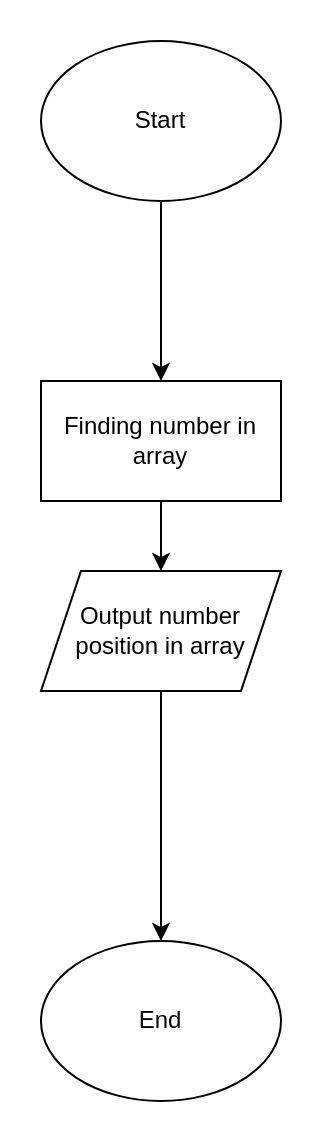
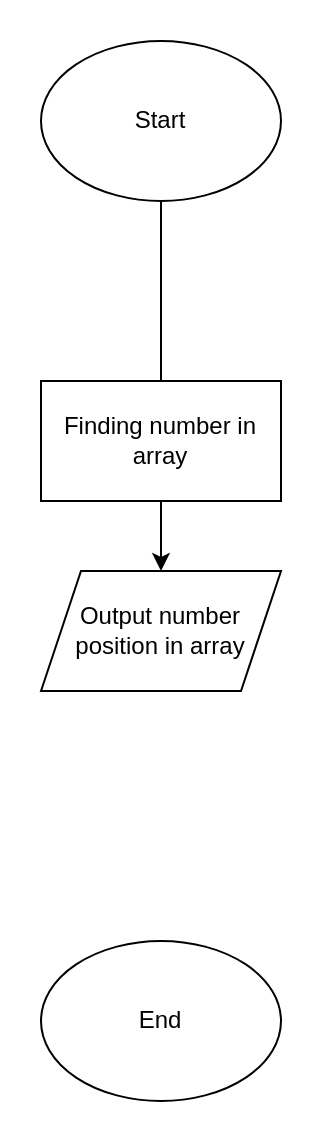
edge "Start" -> "Finding number in array": arrowhead classic -> none
edge "Output number position in array" -> "End": removed
